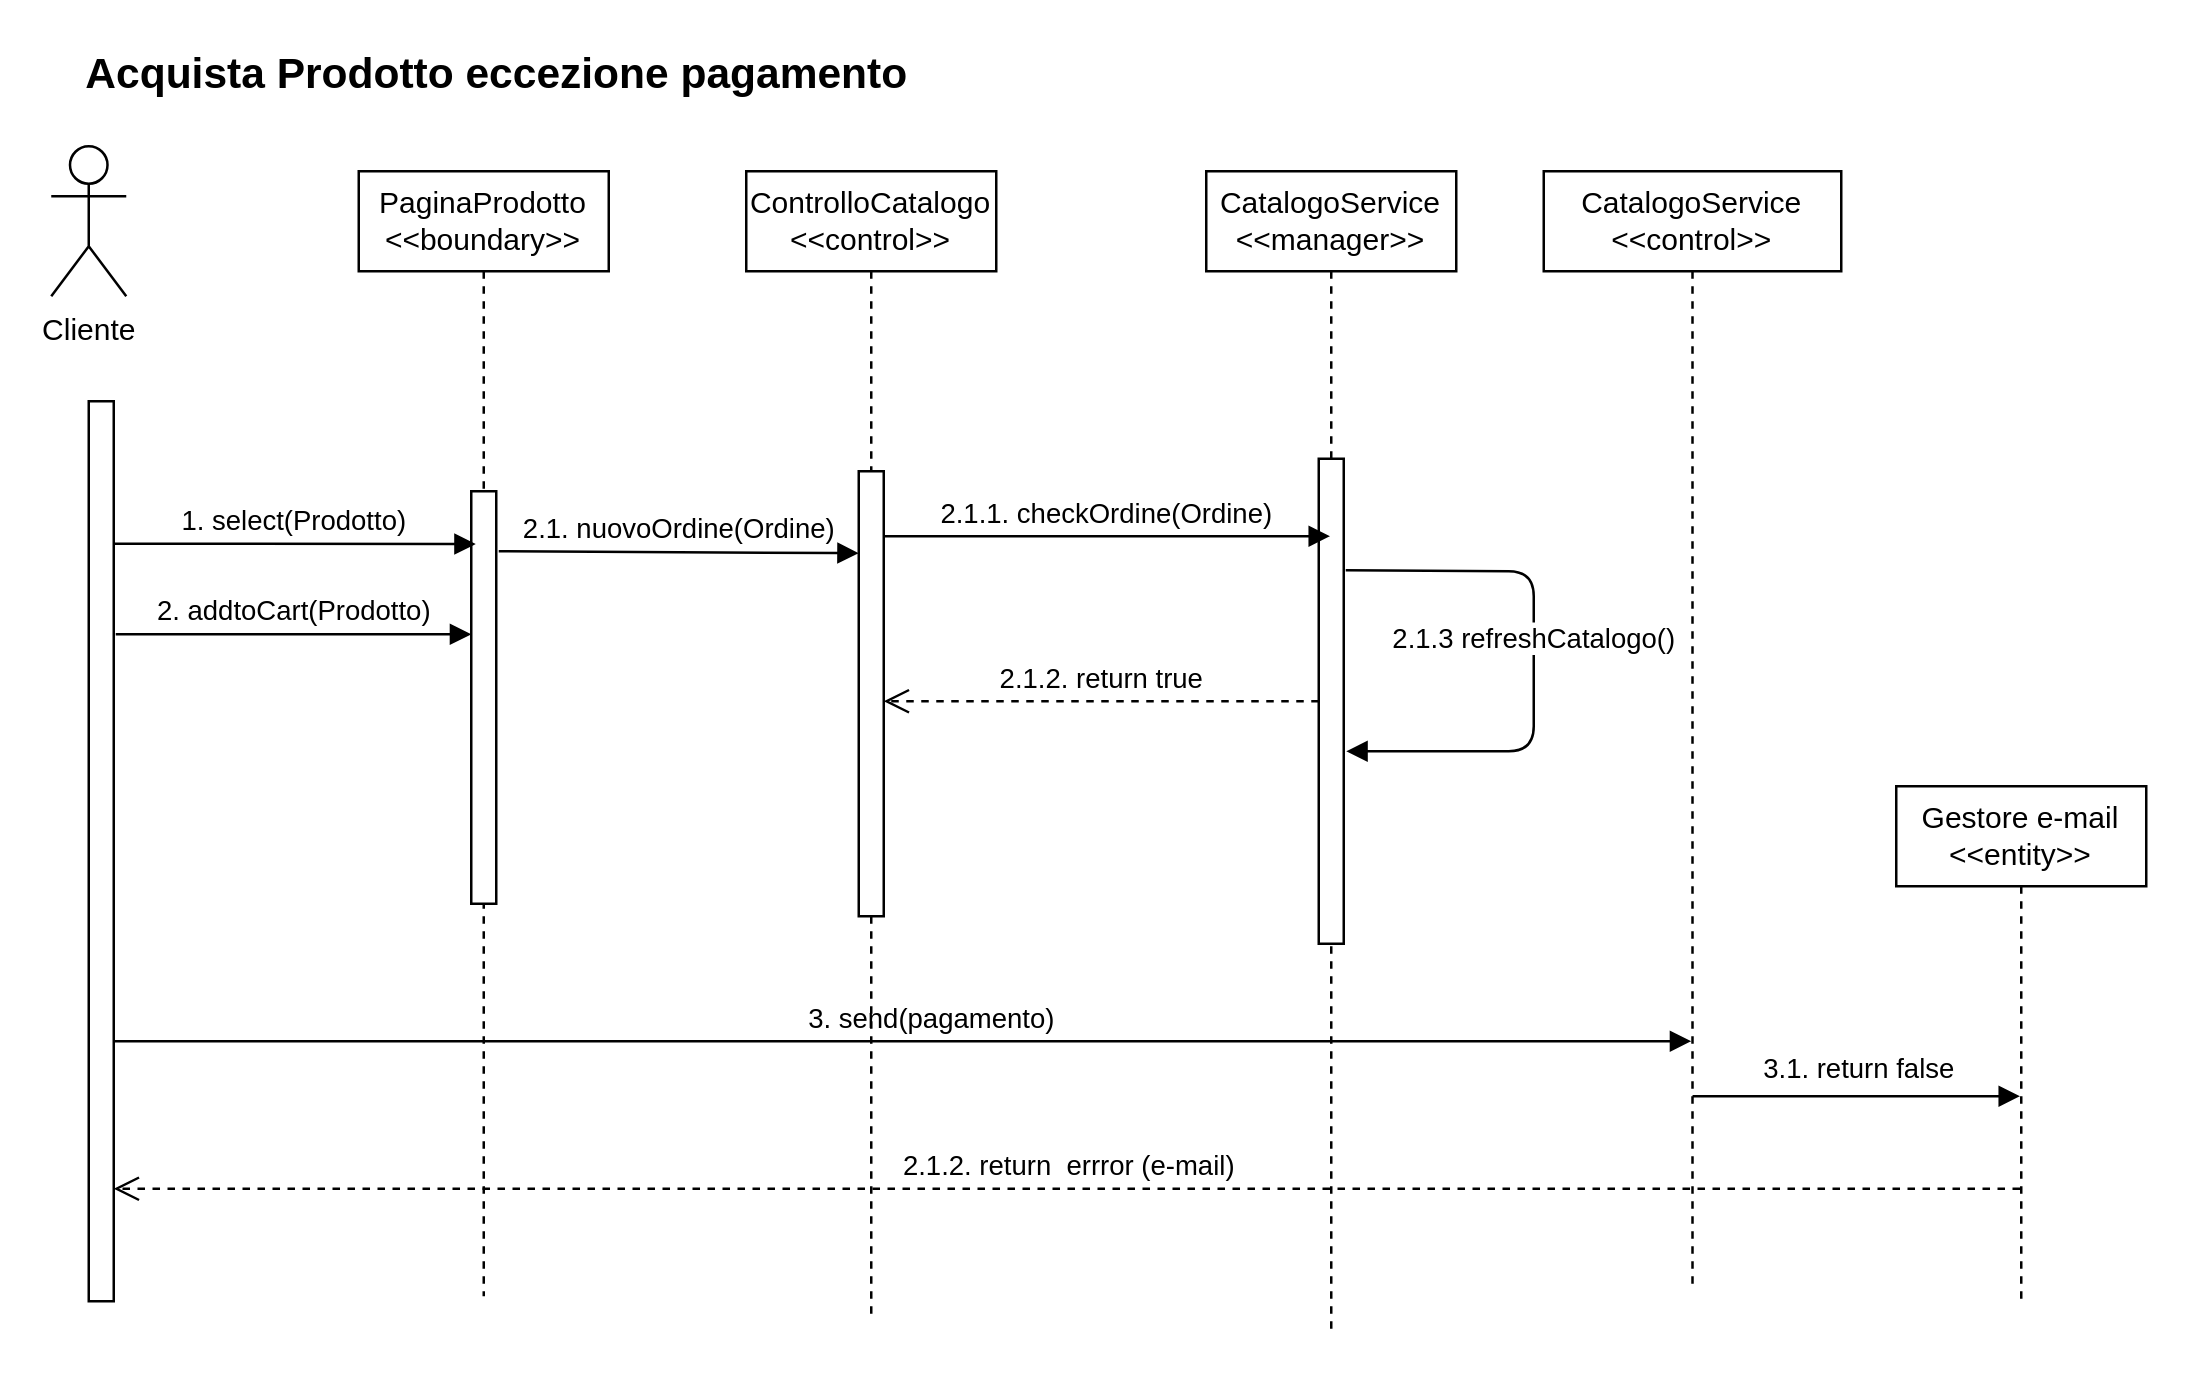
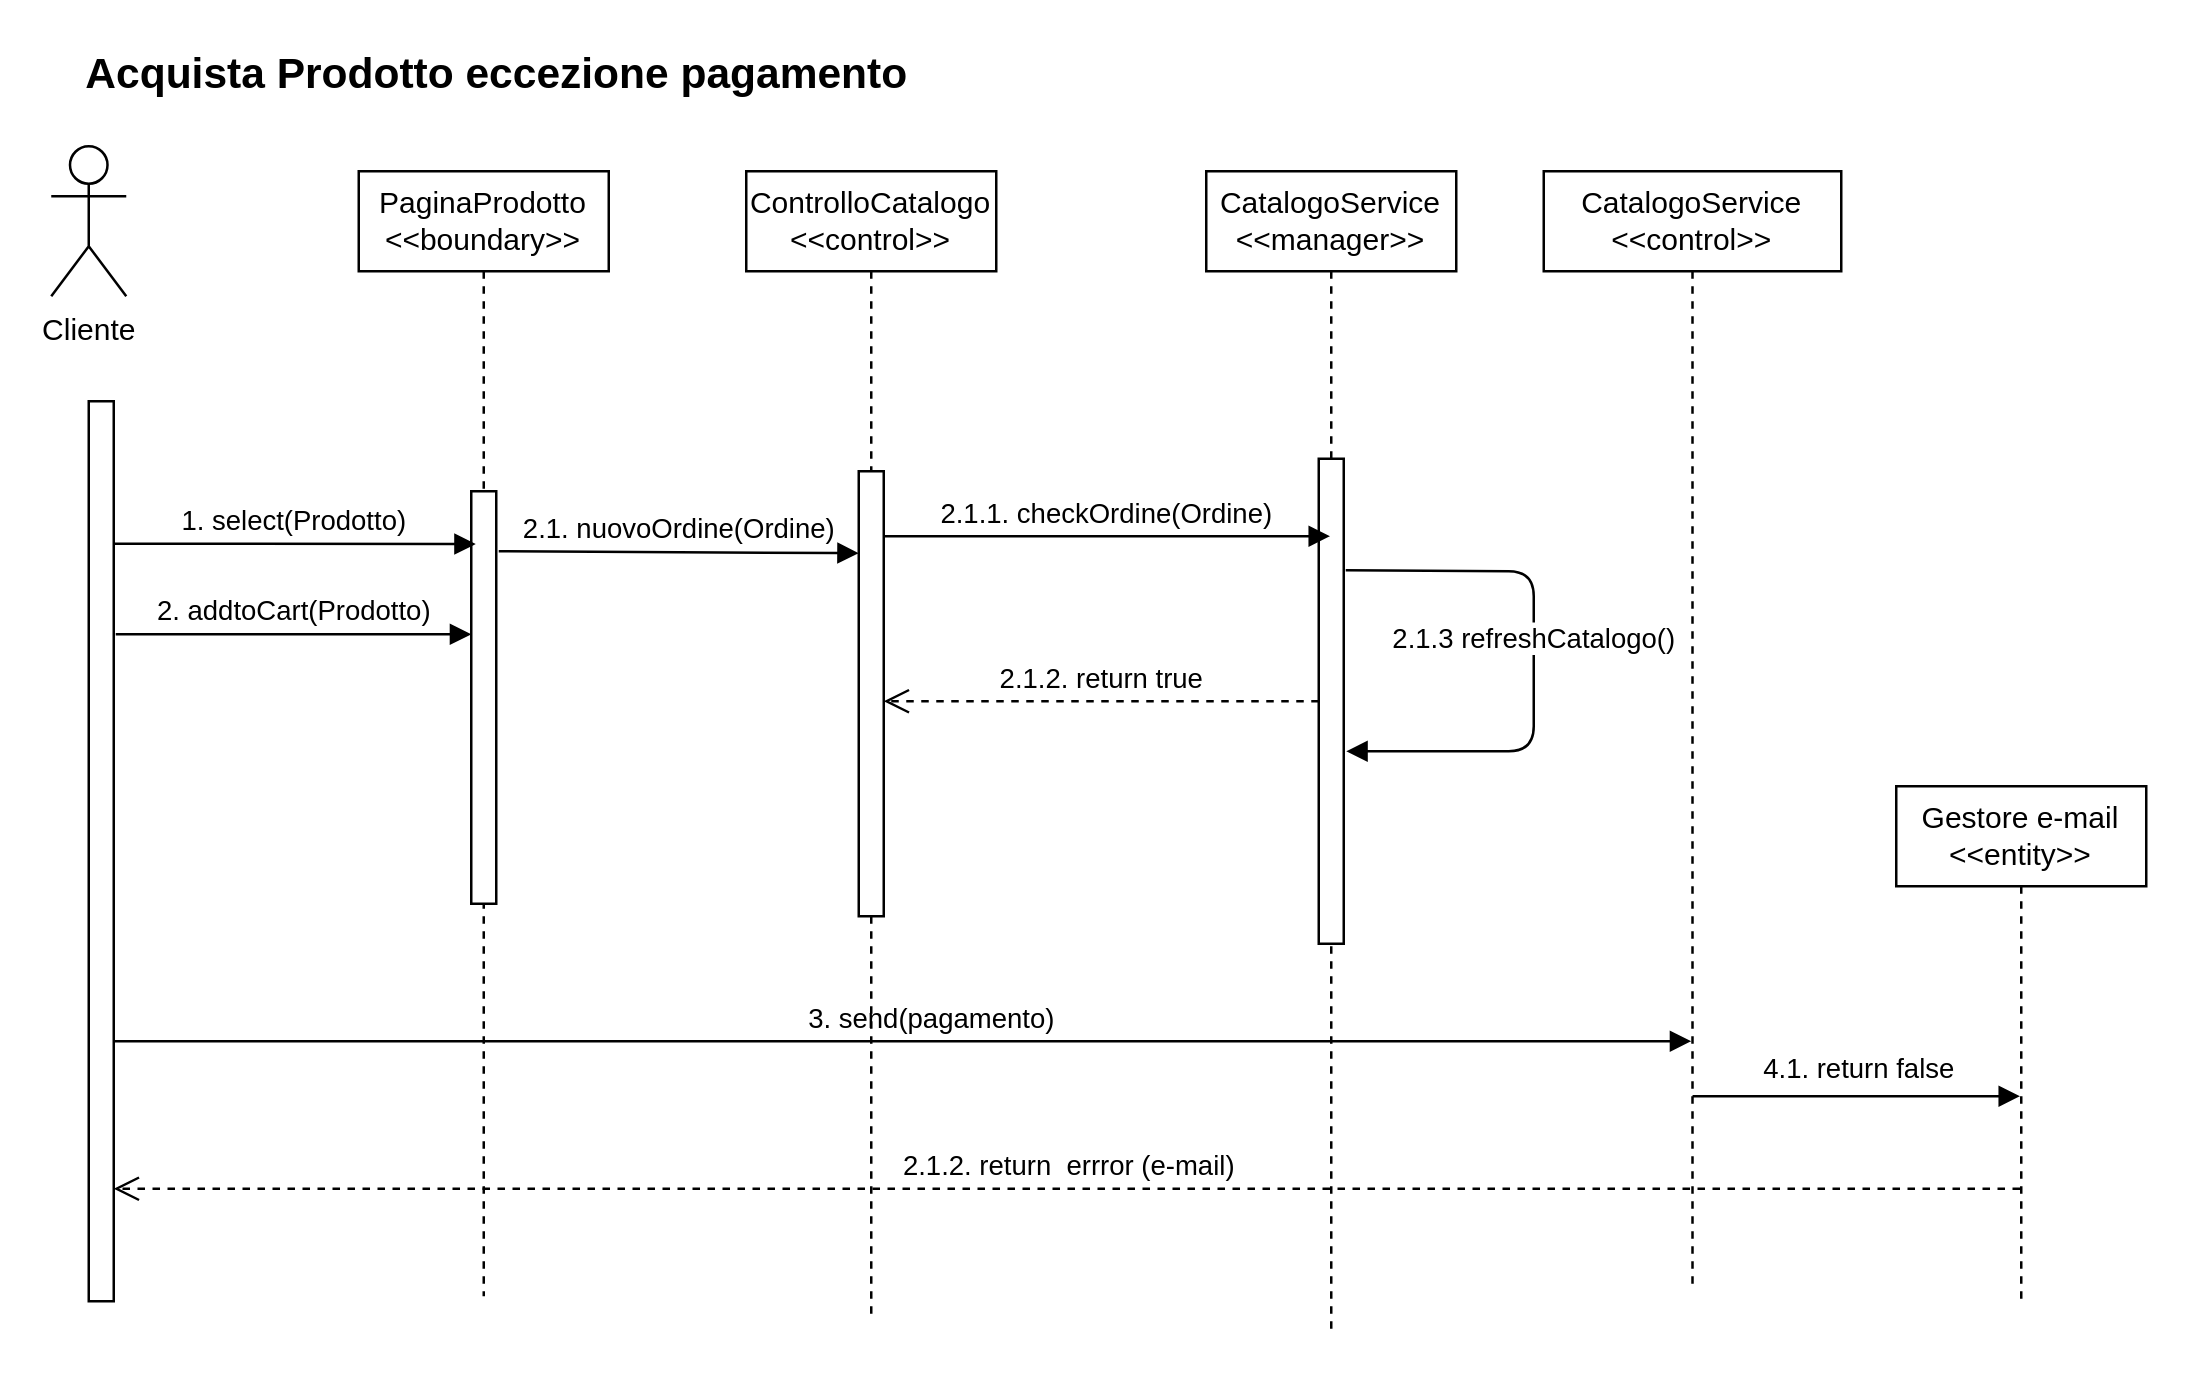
node "3.1. return false": label "3.1. return false" -> "4.1. return false"
